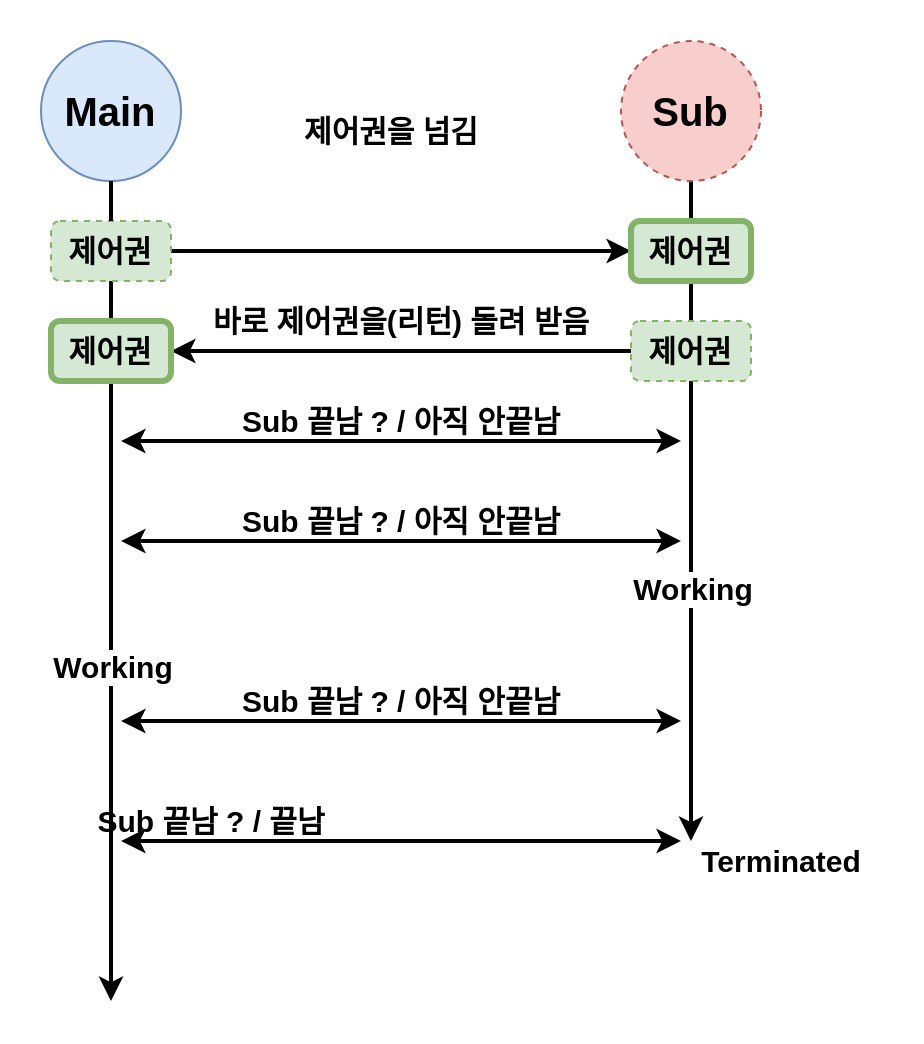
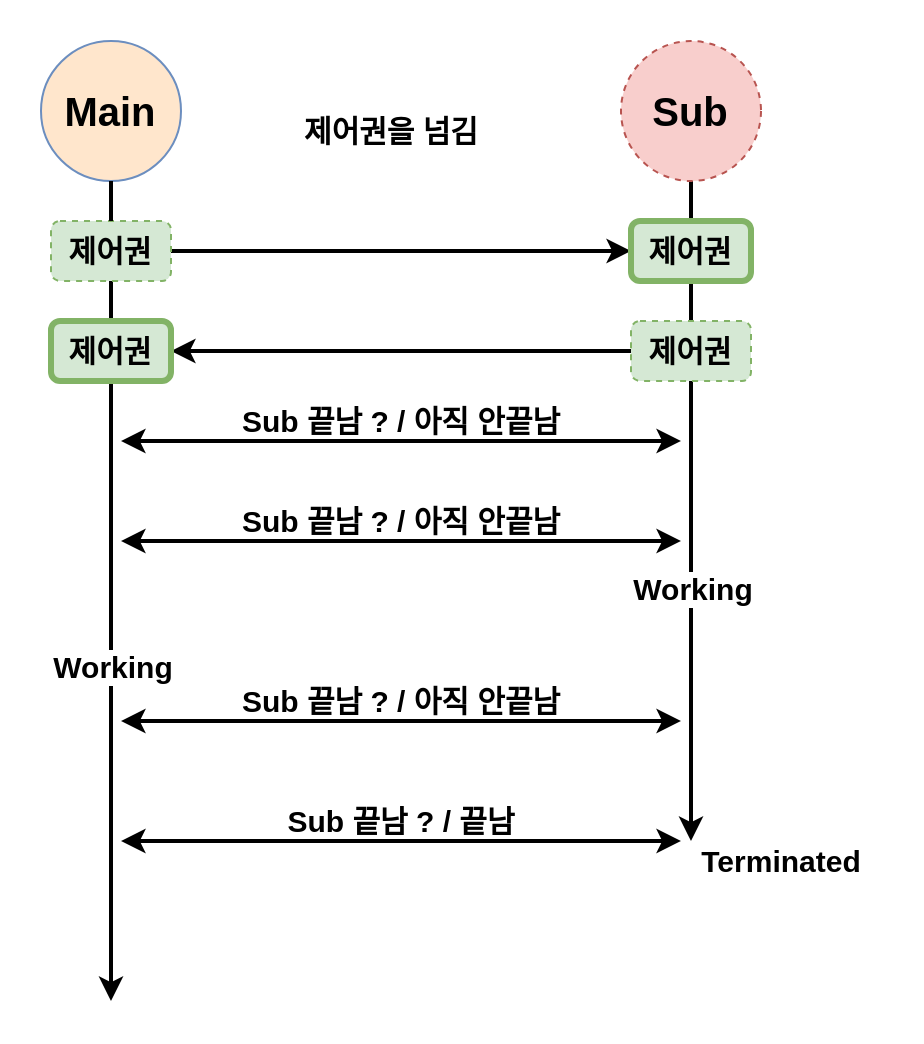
node "Main": fillcolor #dae8fc -> #ffe6cc
node "바로 제어권을(리턴) 돌려 받음": removed
node "Sub 끝남 ? / 끝남": moved (211, 821) -> (401, 821)
